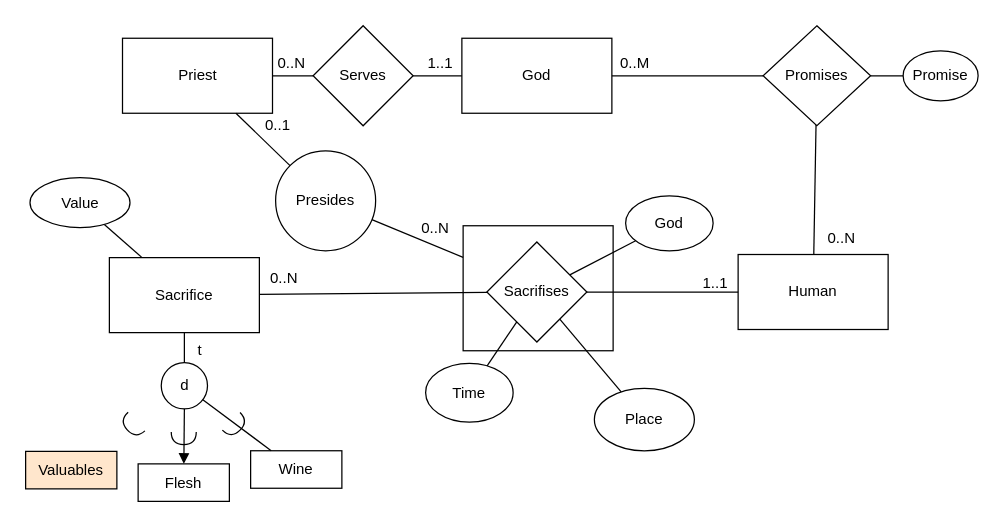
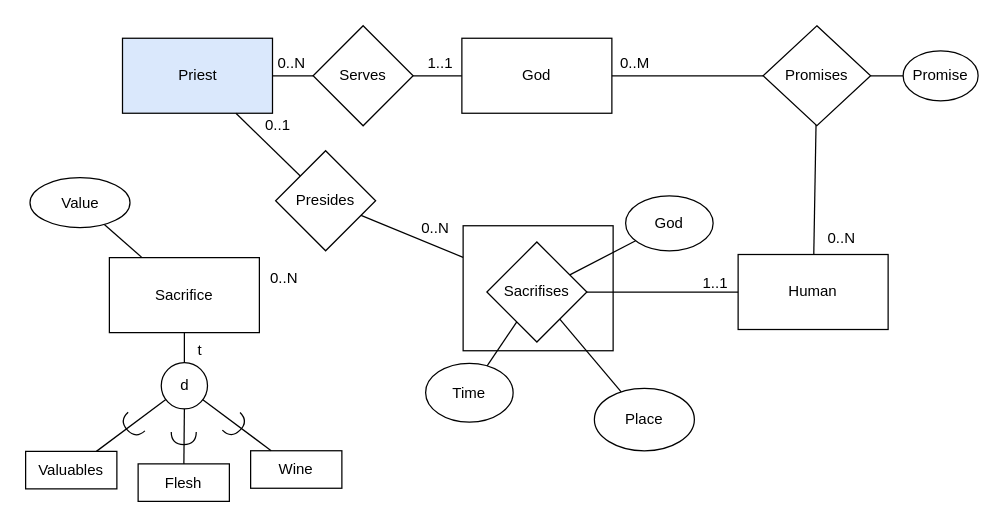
node "Priest": fillcolor #ffffff -> #dae8fc
node "Presides": shape ellipse -> diamond
edge "Sacrifises" -- "Sacrifice": removed
edge "d" -- "Valuables": added
edge "d" -> "Flesh": arrowhead block -> none
node "Valuables": fillcolor #ffe6cc -> #ffffff
